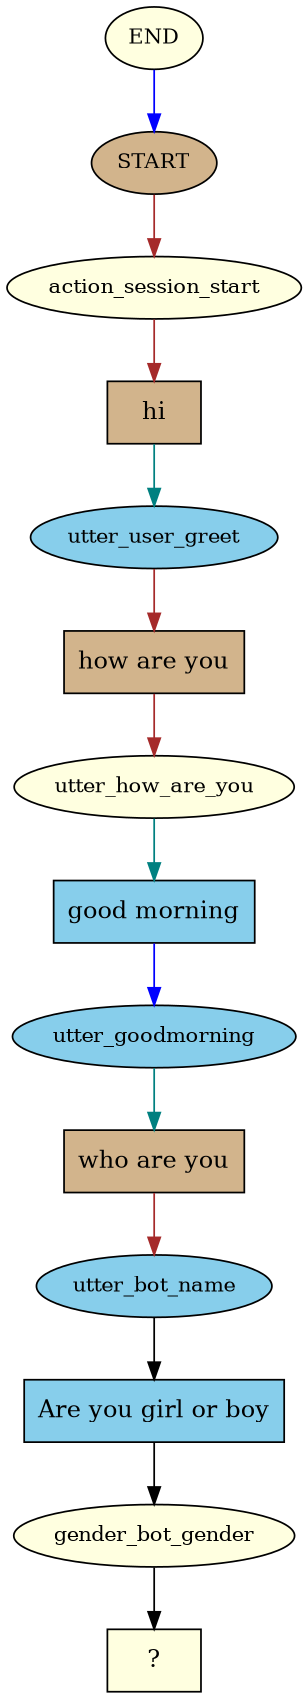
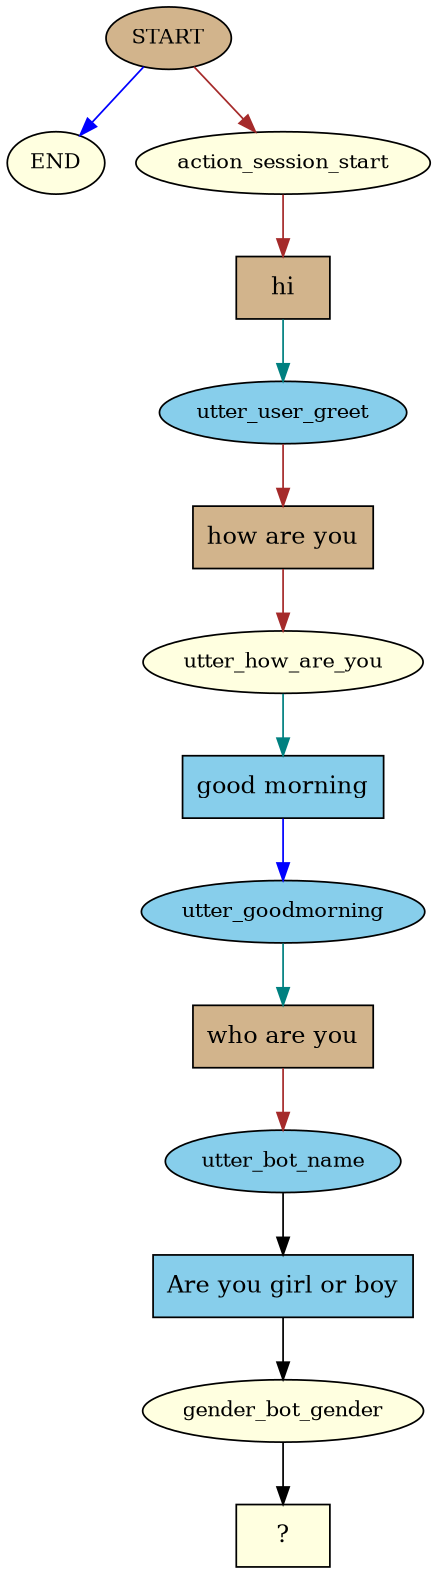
edge "END" -> "START": reversed
